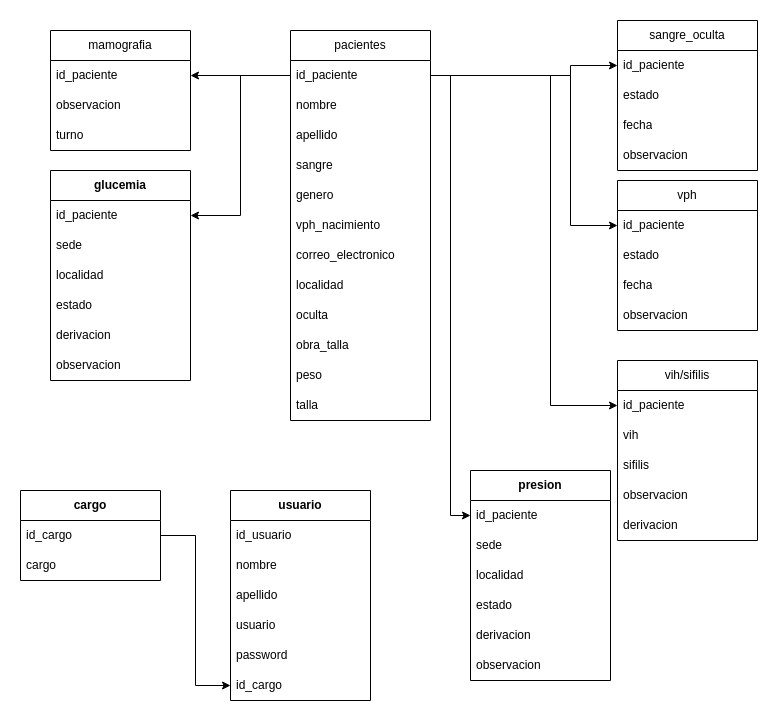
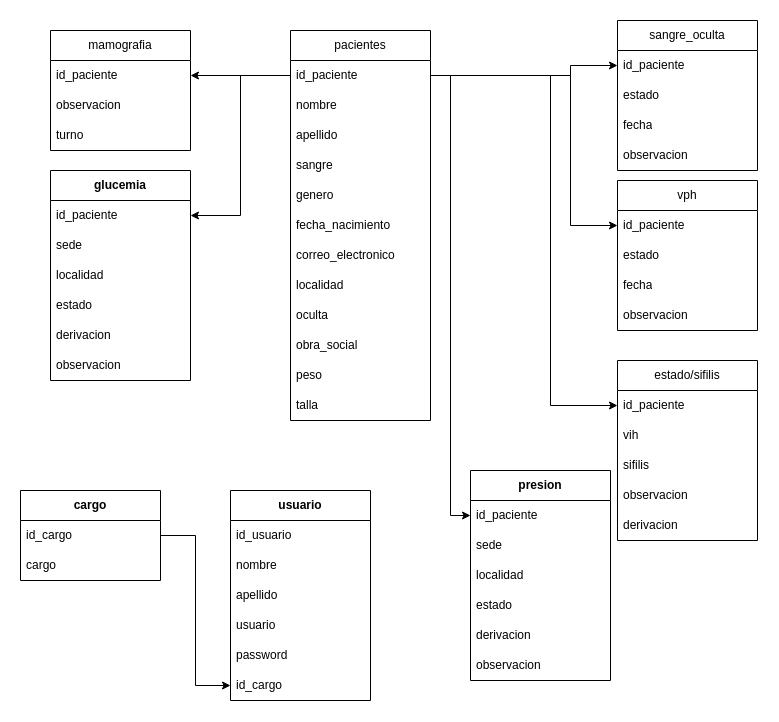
node "vph_nacimiento": label "vph_nacimiento" -> "fecha_nacimiento"
node "obra_talla": label "obra_talla" -> "obra_social"
node "vih/sifilis": label "vih/sifilis" -> "estado/sifilis"
